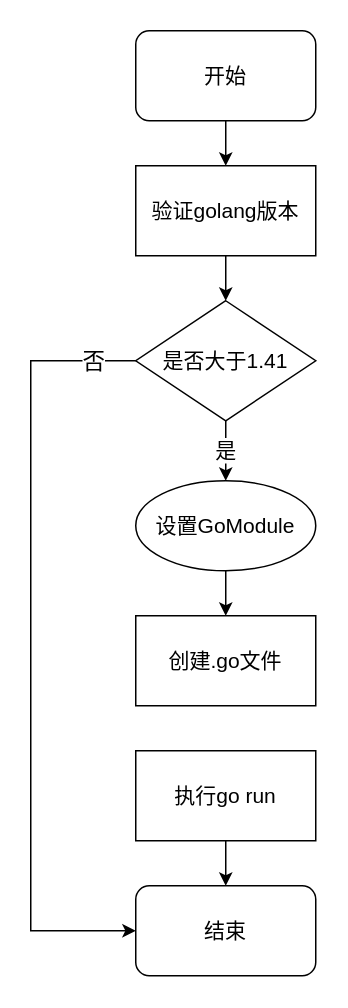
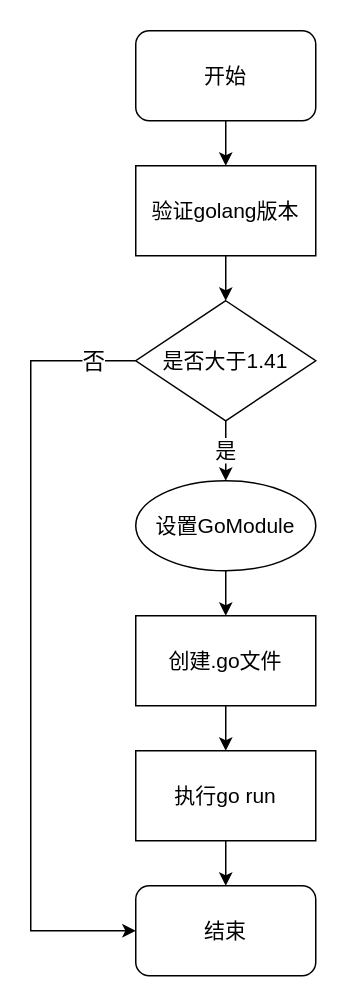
edge "创建.go文件" -> "执行go run": added
